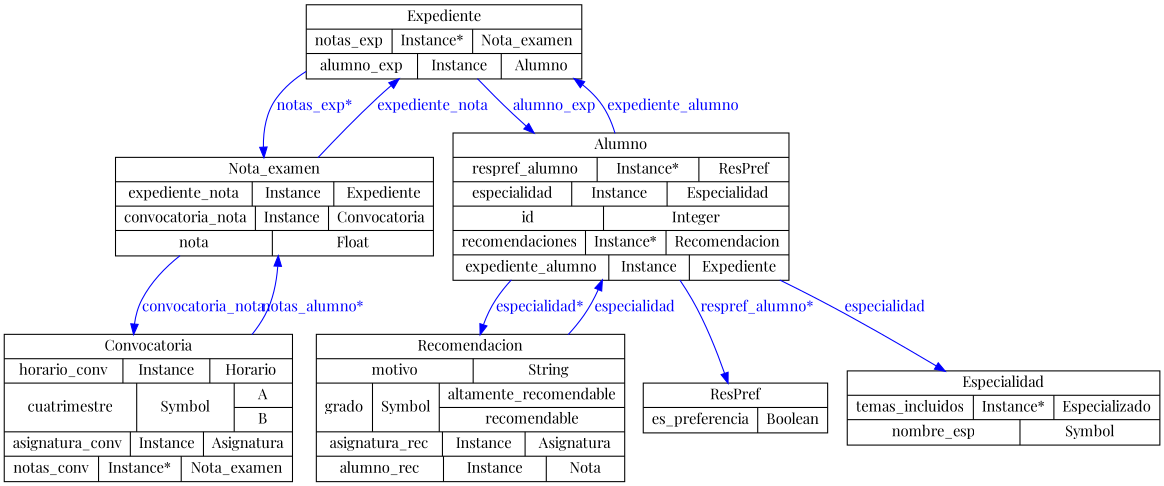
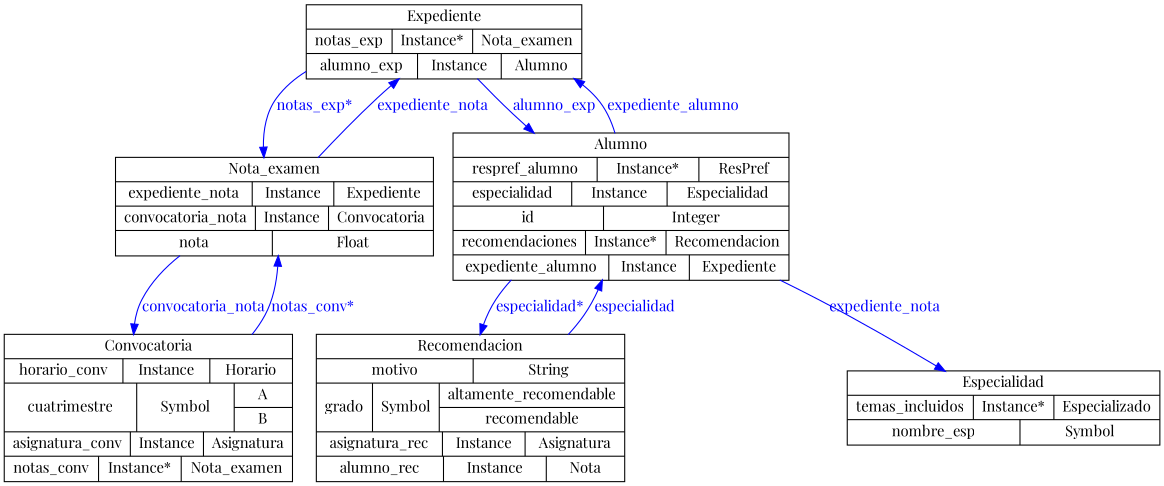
edge "Convocatoria" -> "Nota_examen": label "notas_alumno*" -> "notas_conv*"
edge "Alumno" -> "Especialidad": label "especialidad" -> "expediente_nota"
node "ResPref": removed
